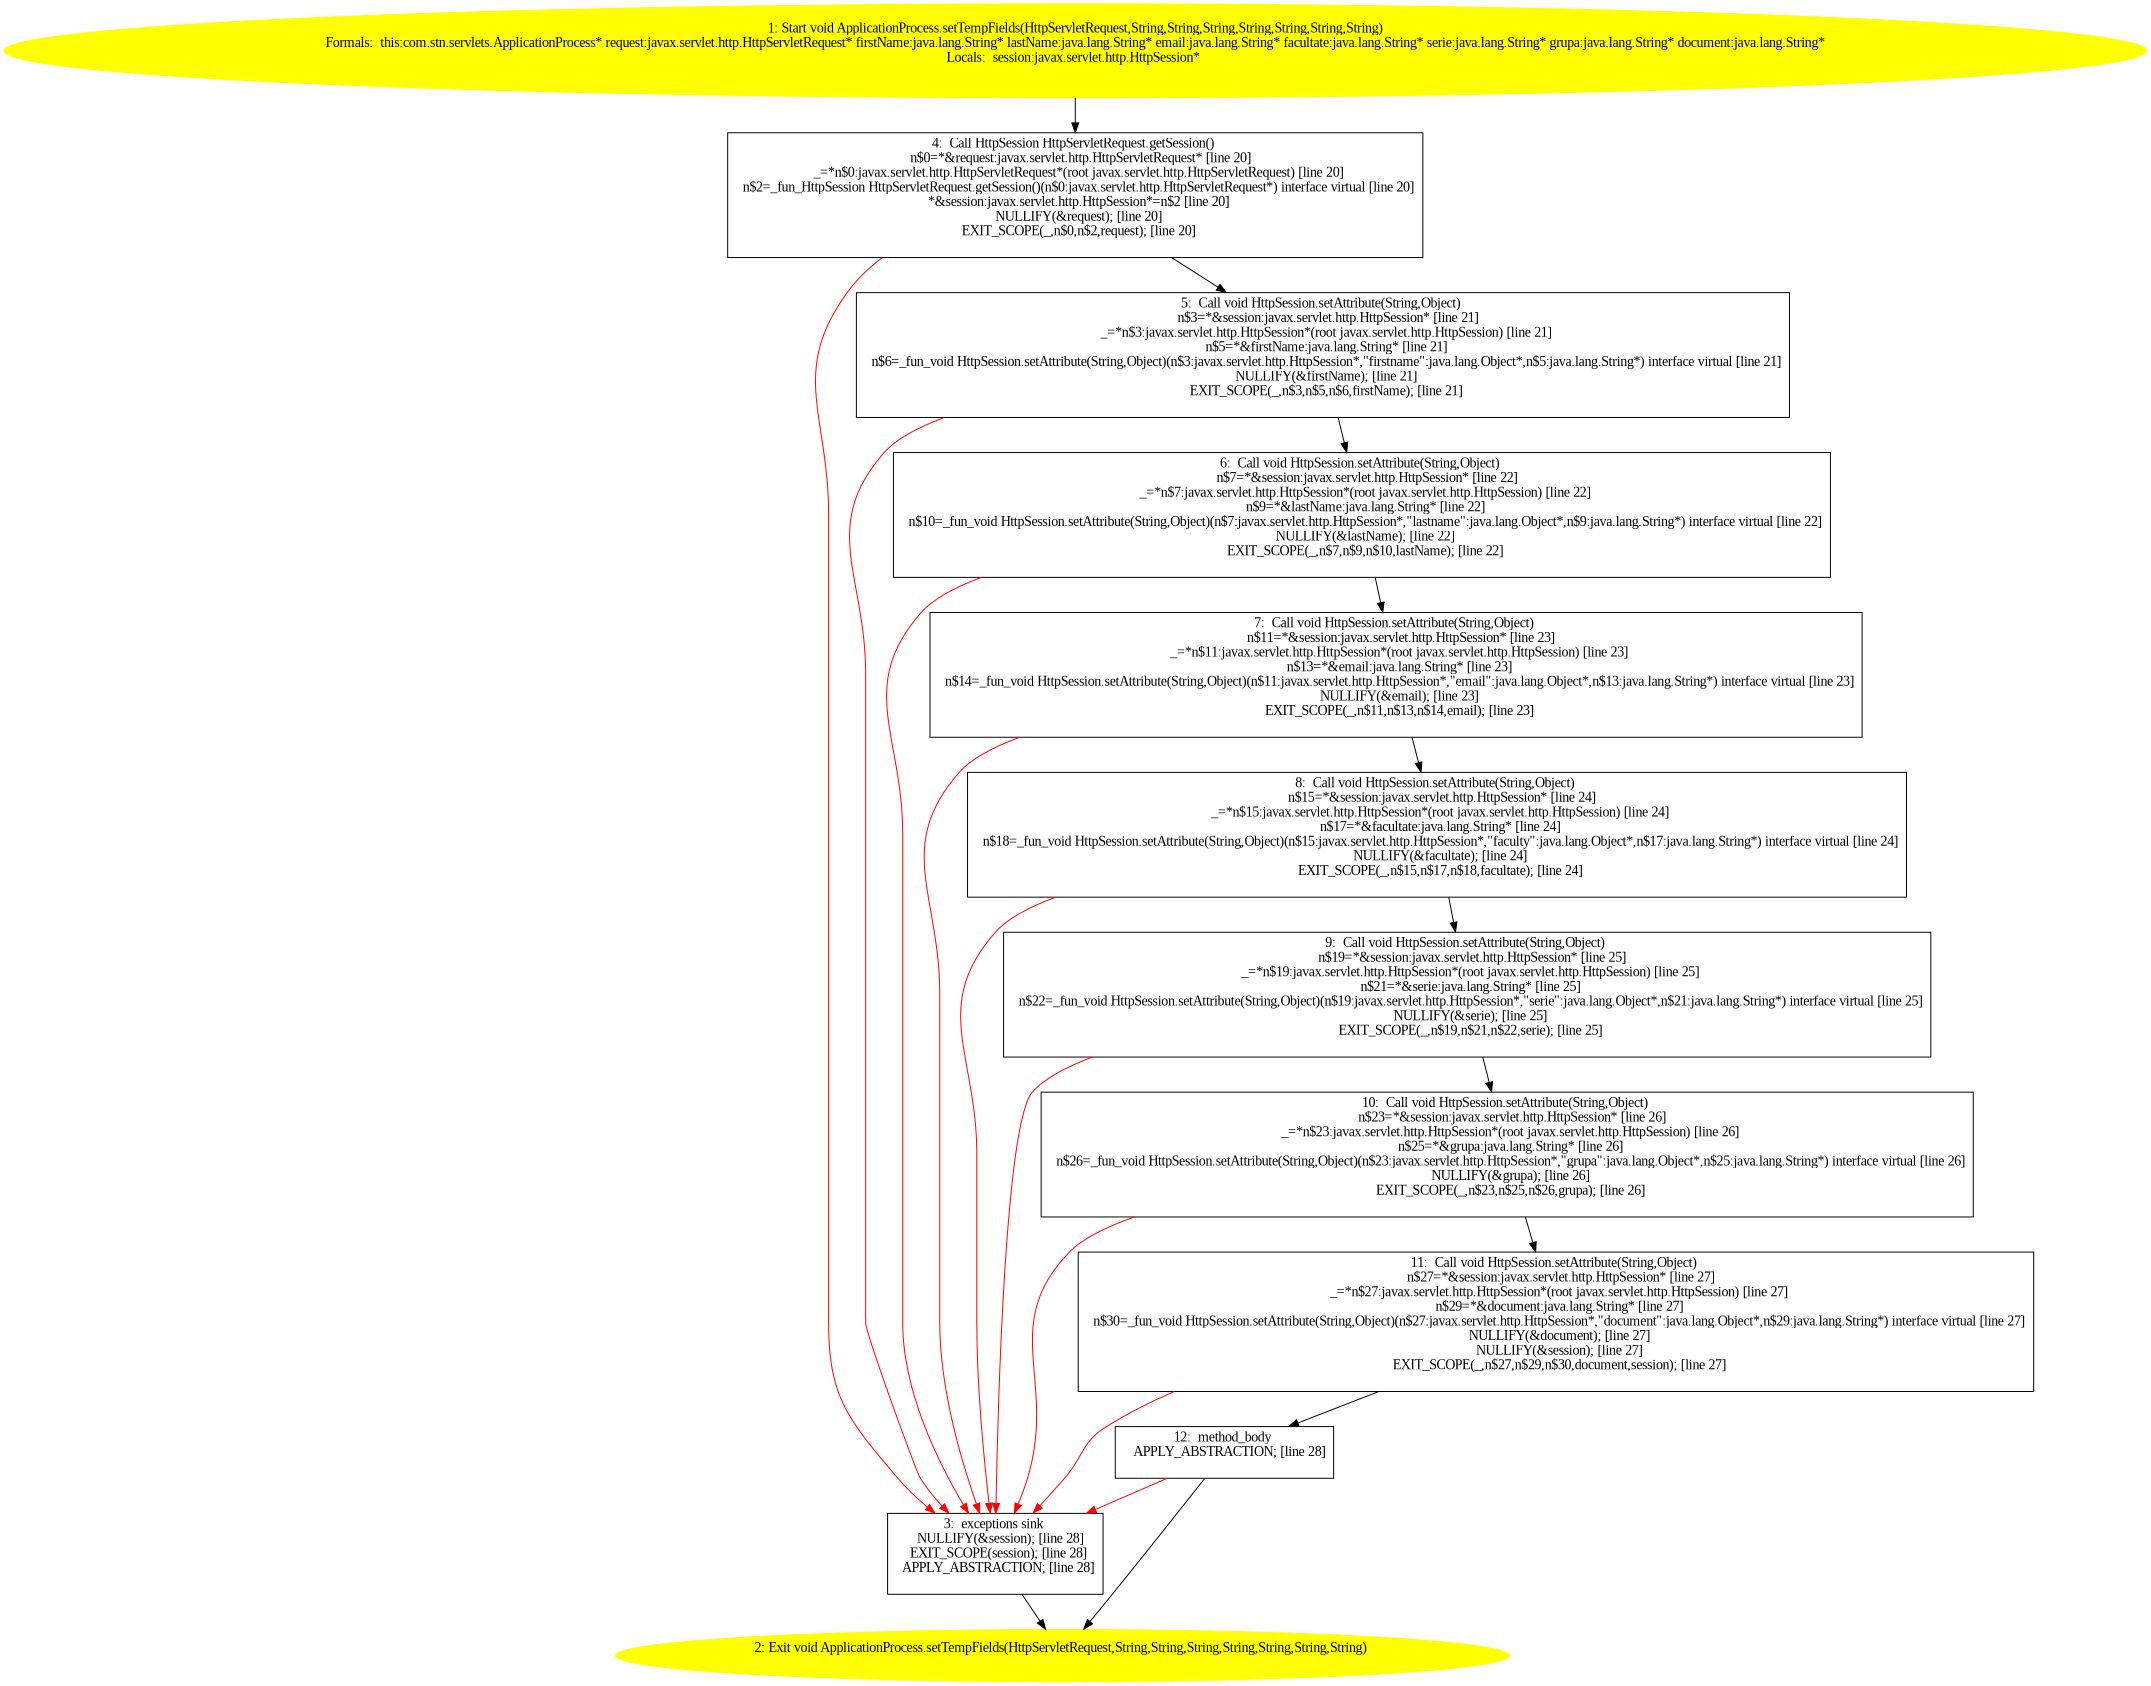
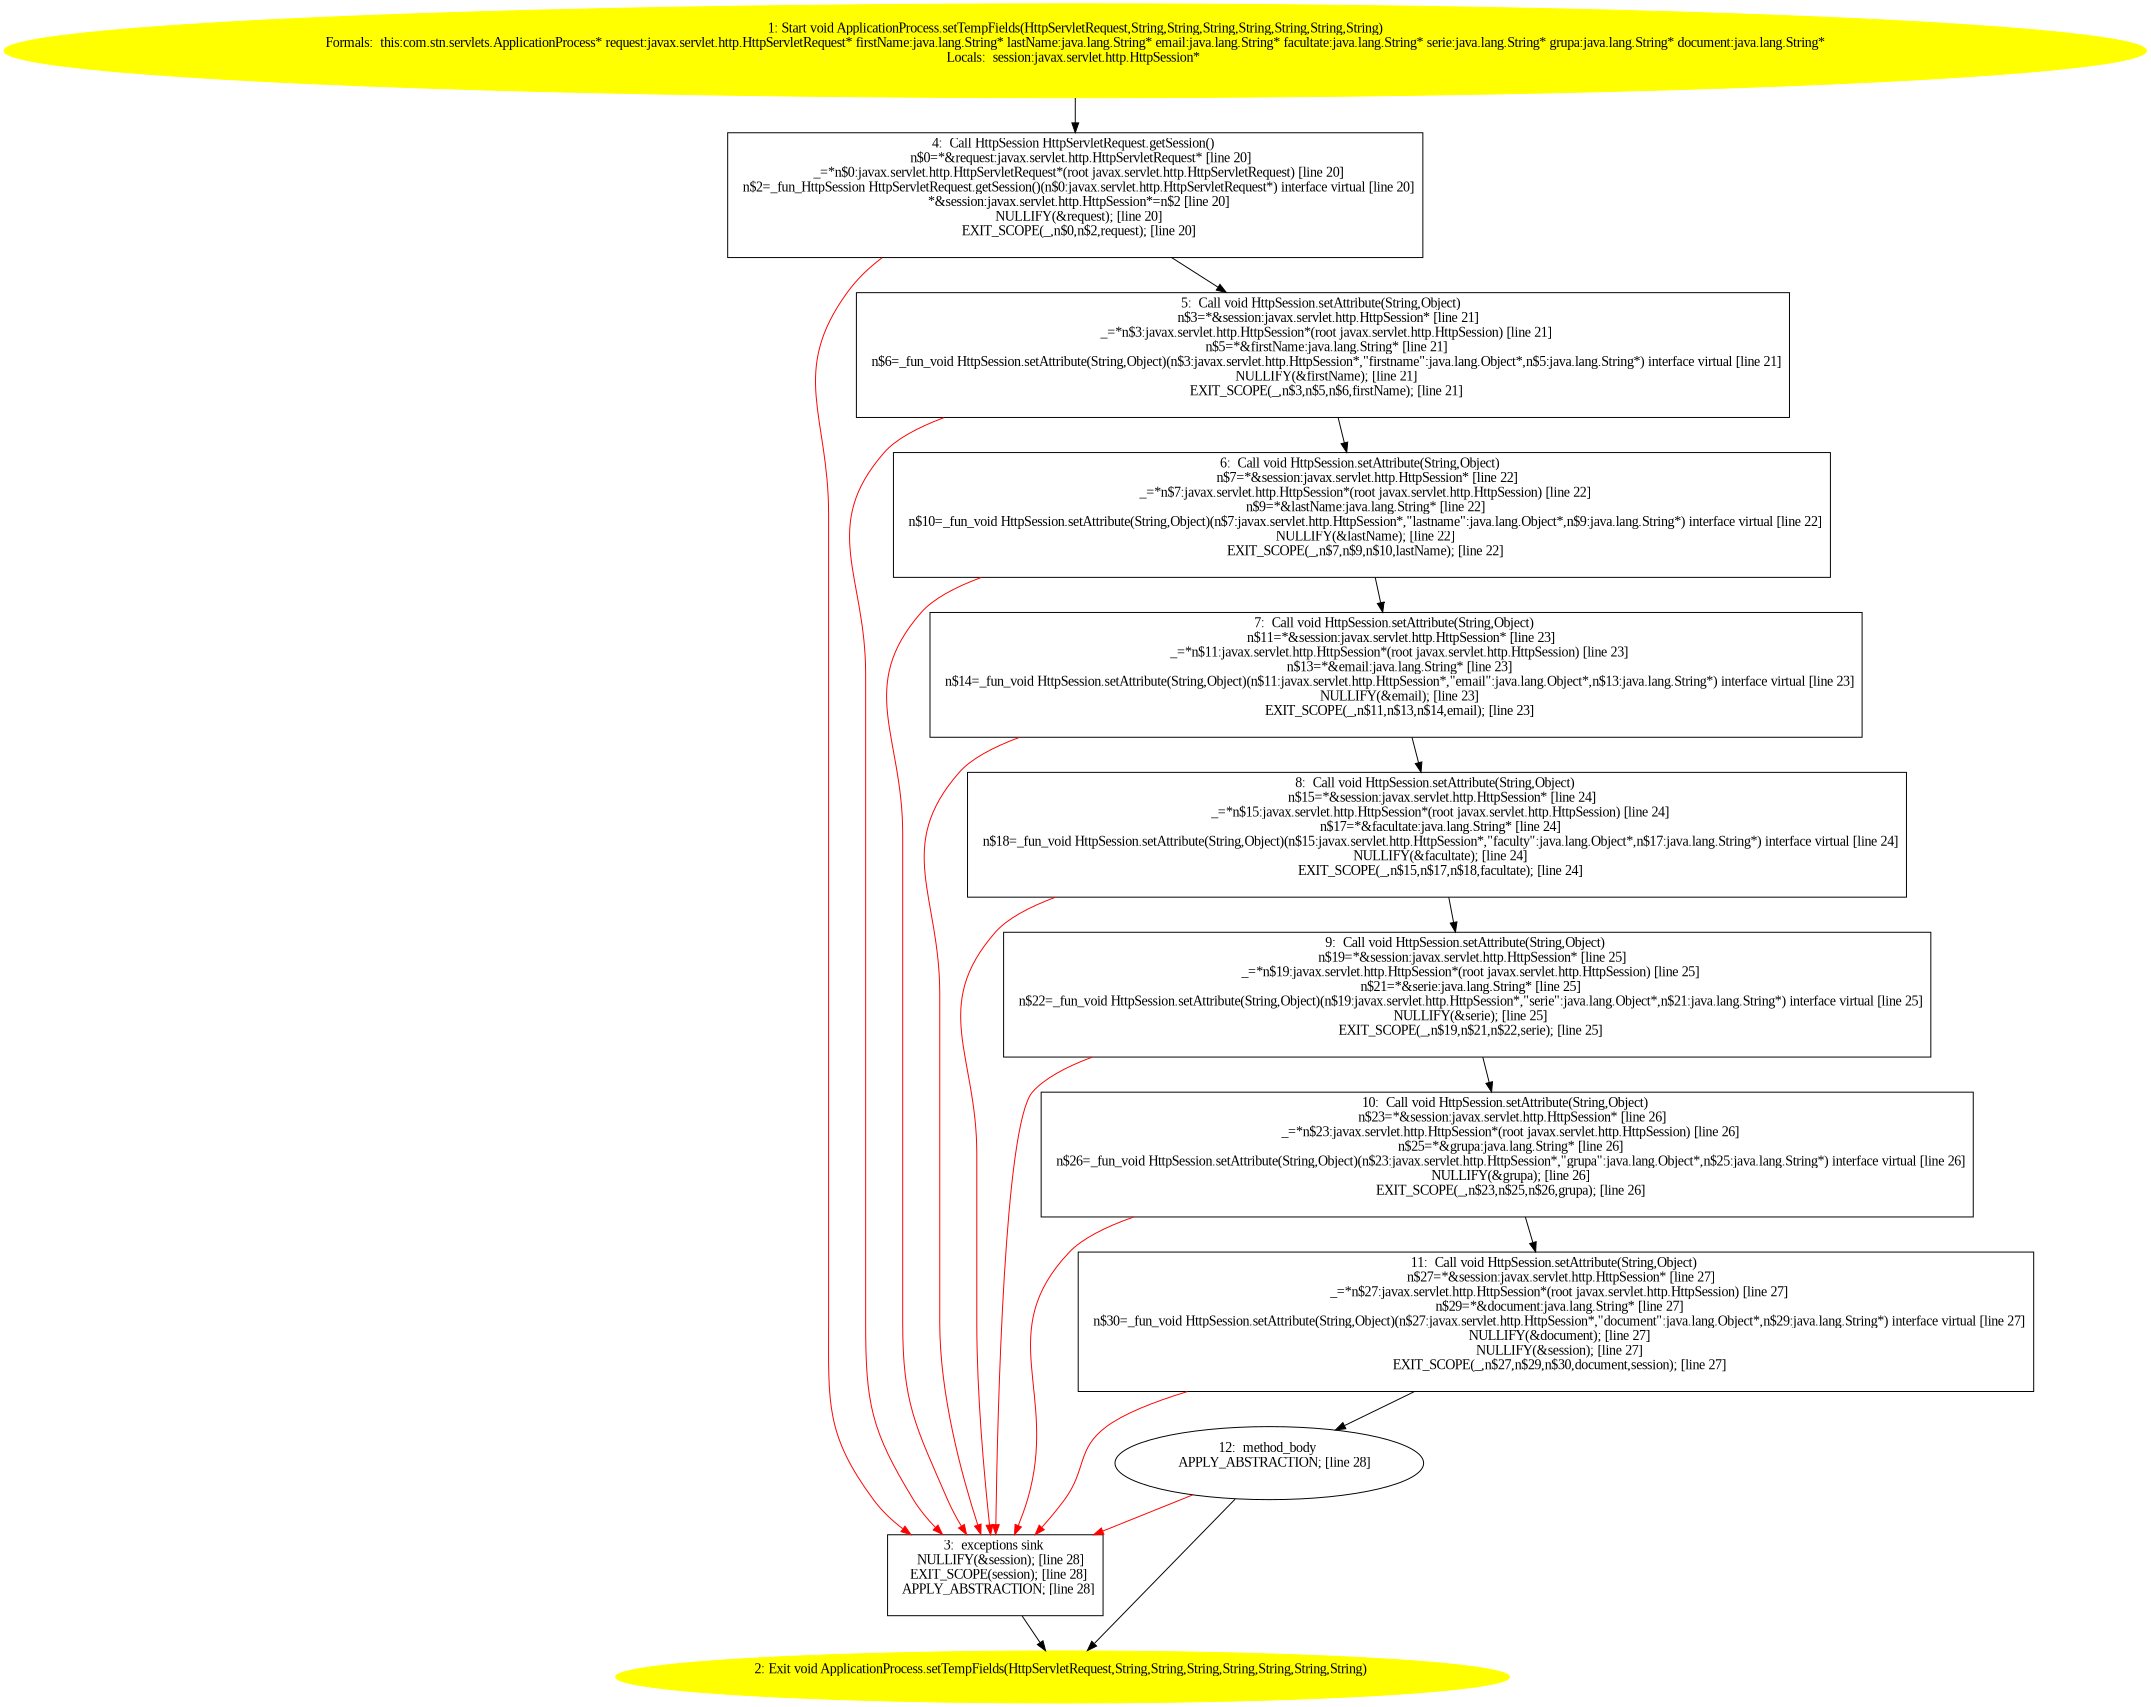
node "12:  method_body APPLY_ABSTRACTION; [line 28]": shape box -> ellipse
